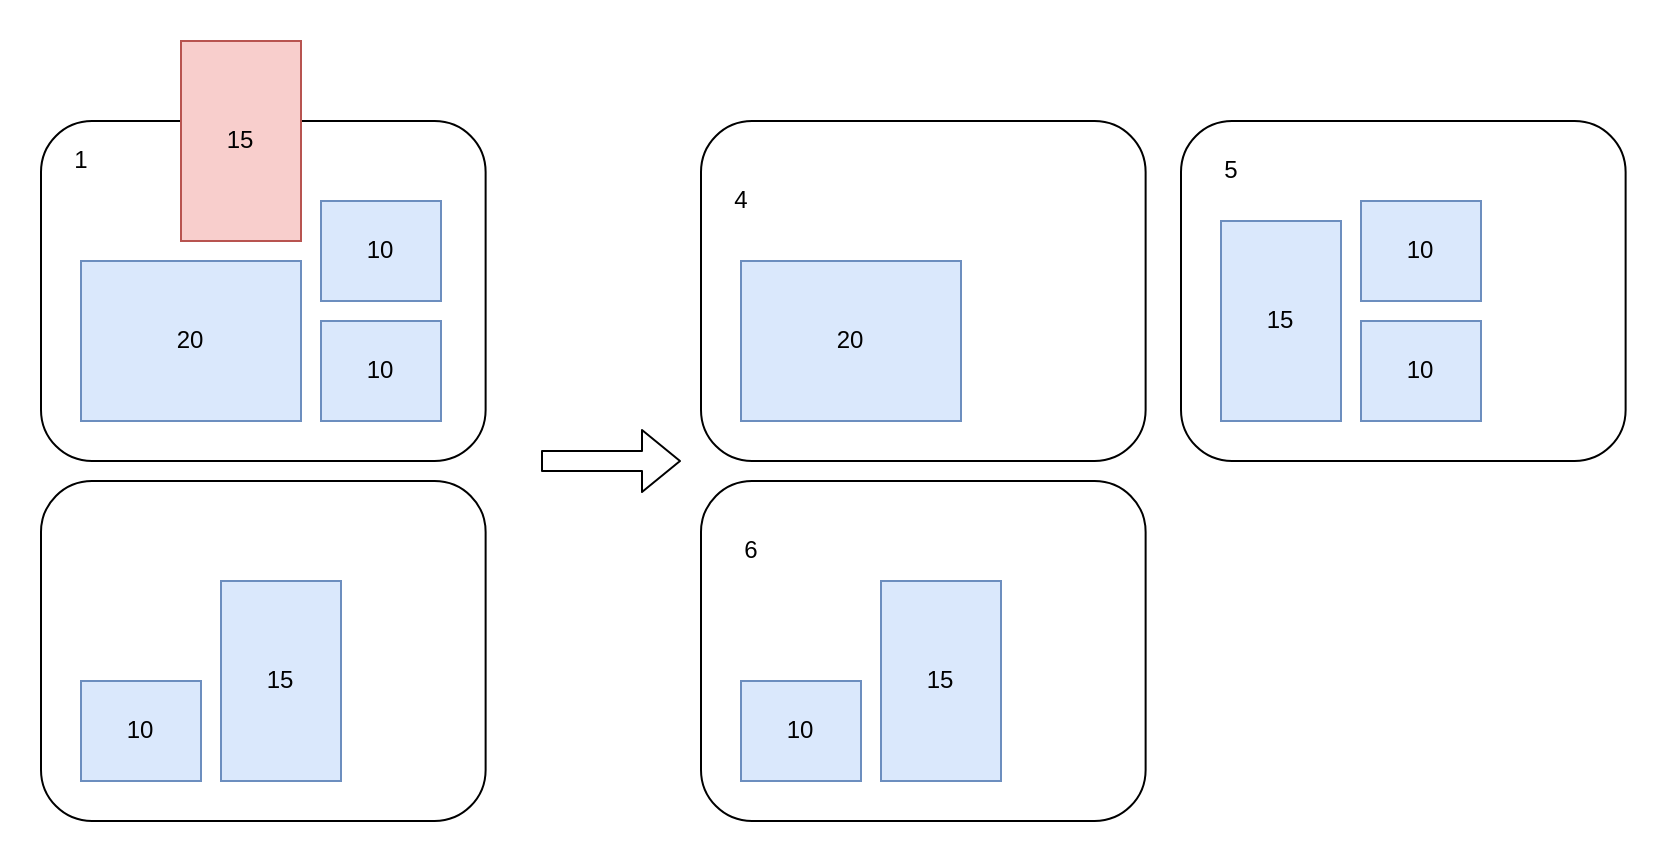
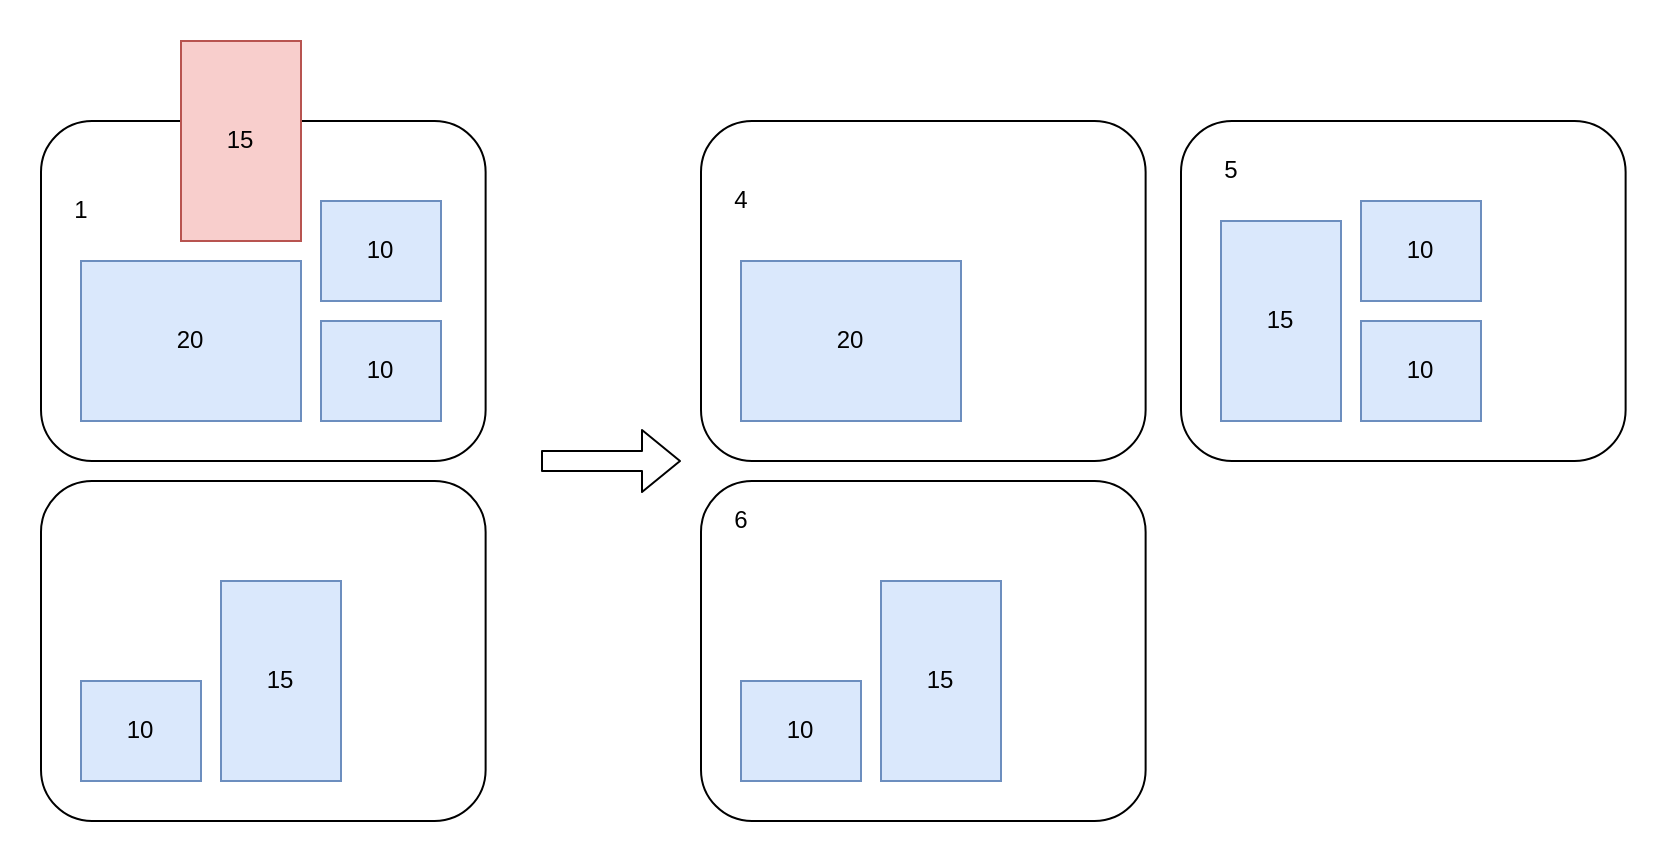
node "1": moved (81, 161) -> (81, 211)
node "6": moved (751, 551) -> (741, 521)
